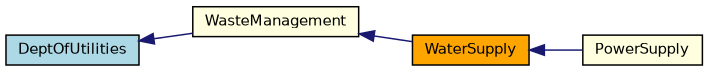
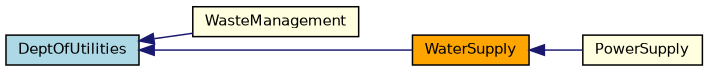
edge "WaterSupply" -> "WasteManagement": now "WaterSupply" -> "DeptOfUtilities"
